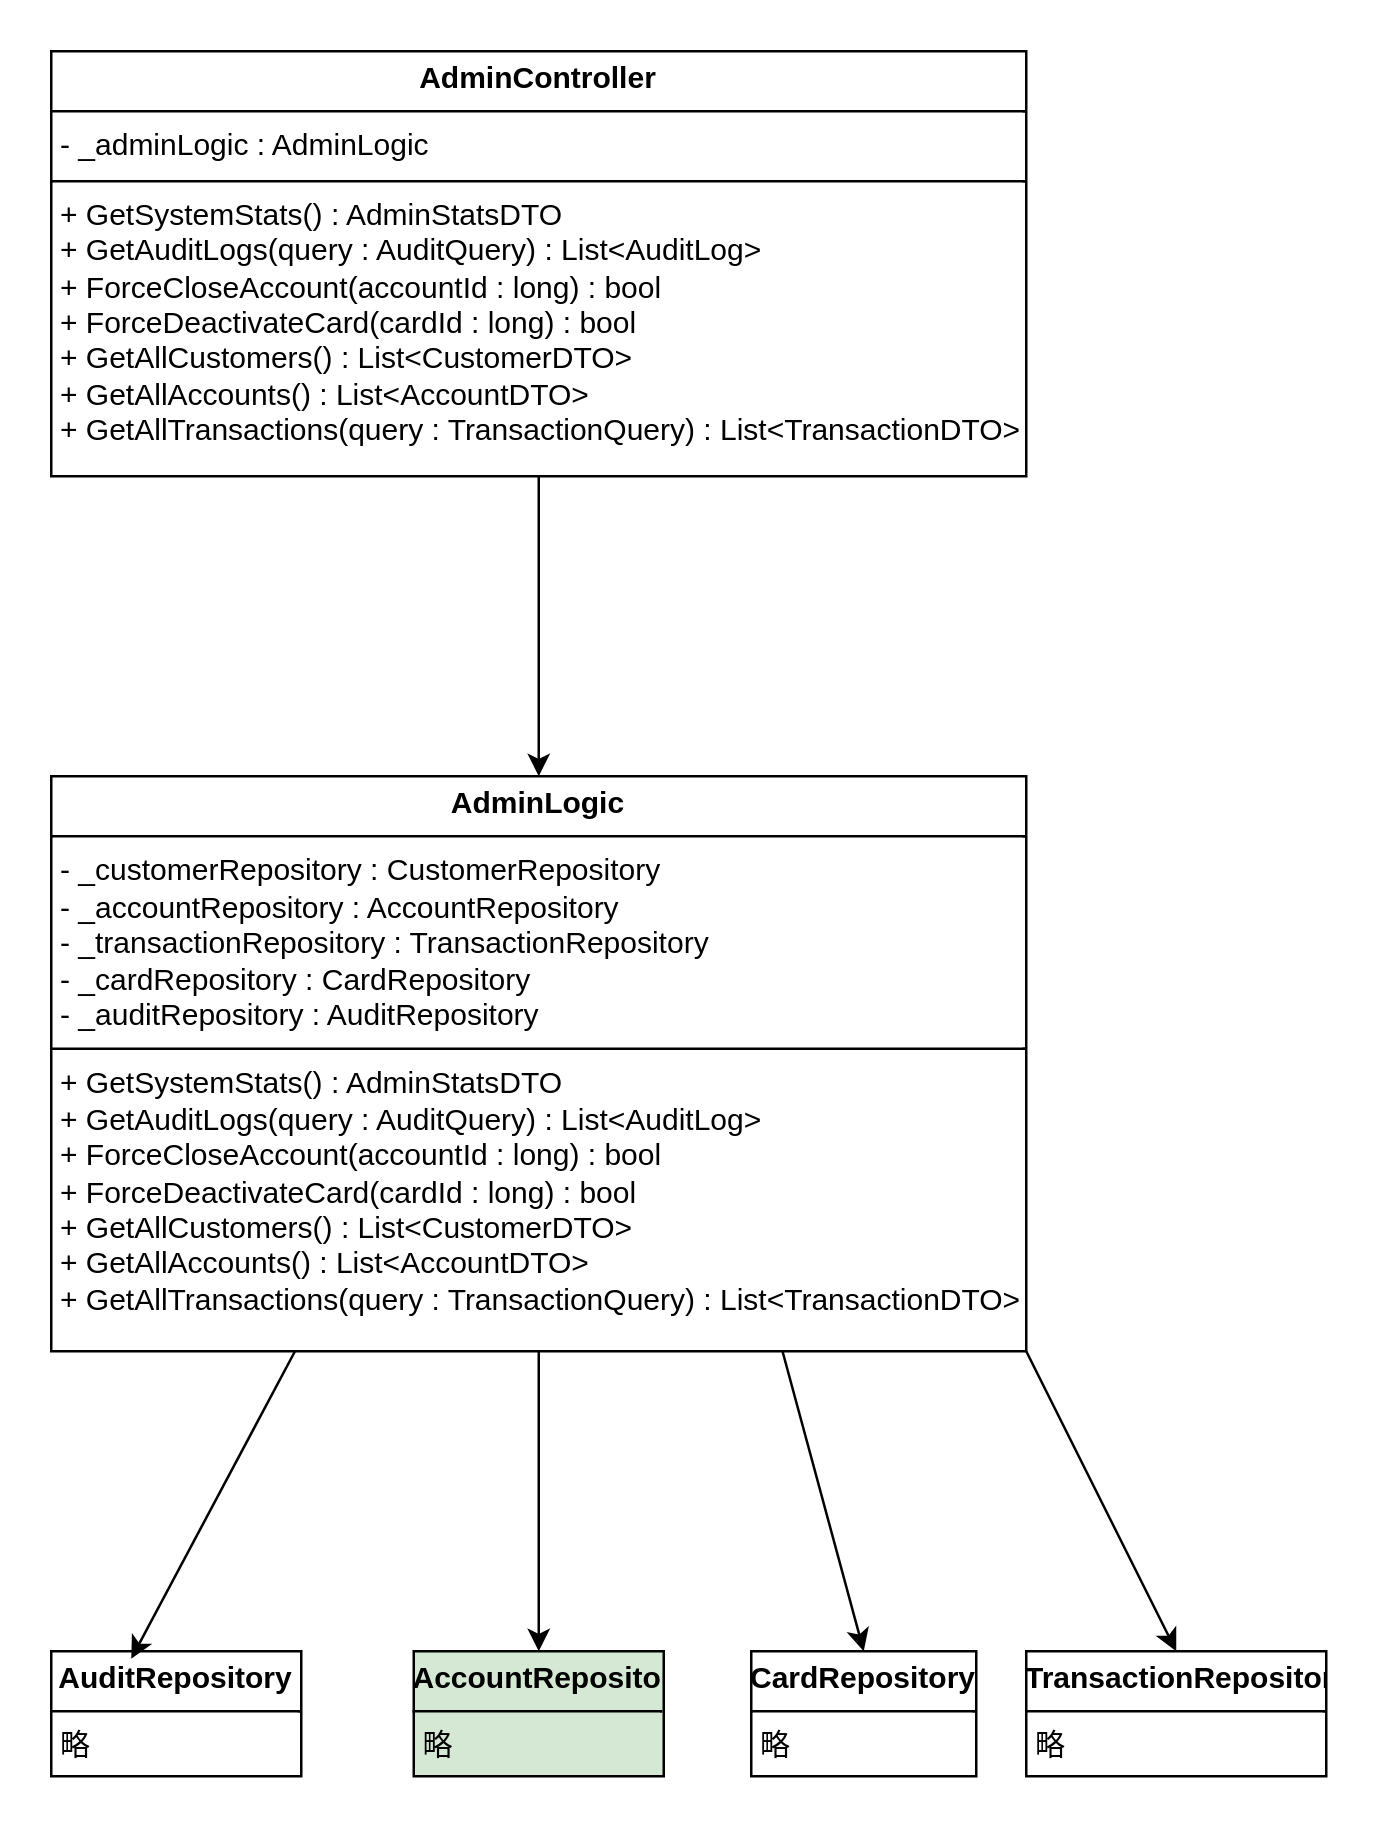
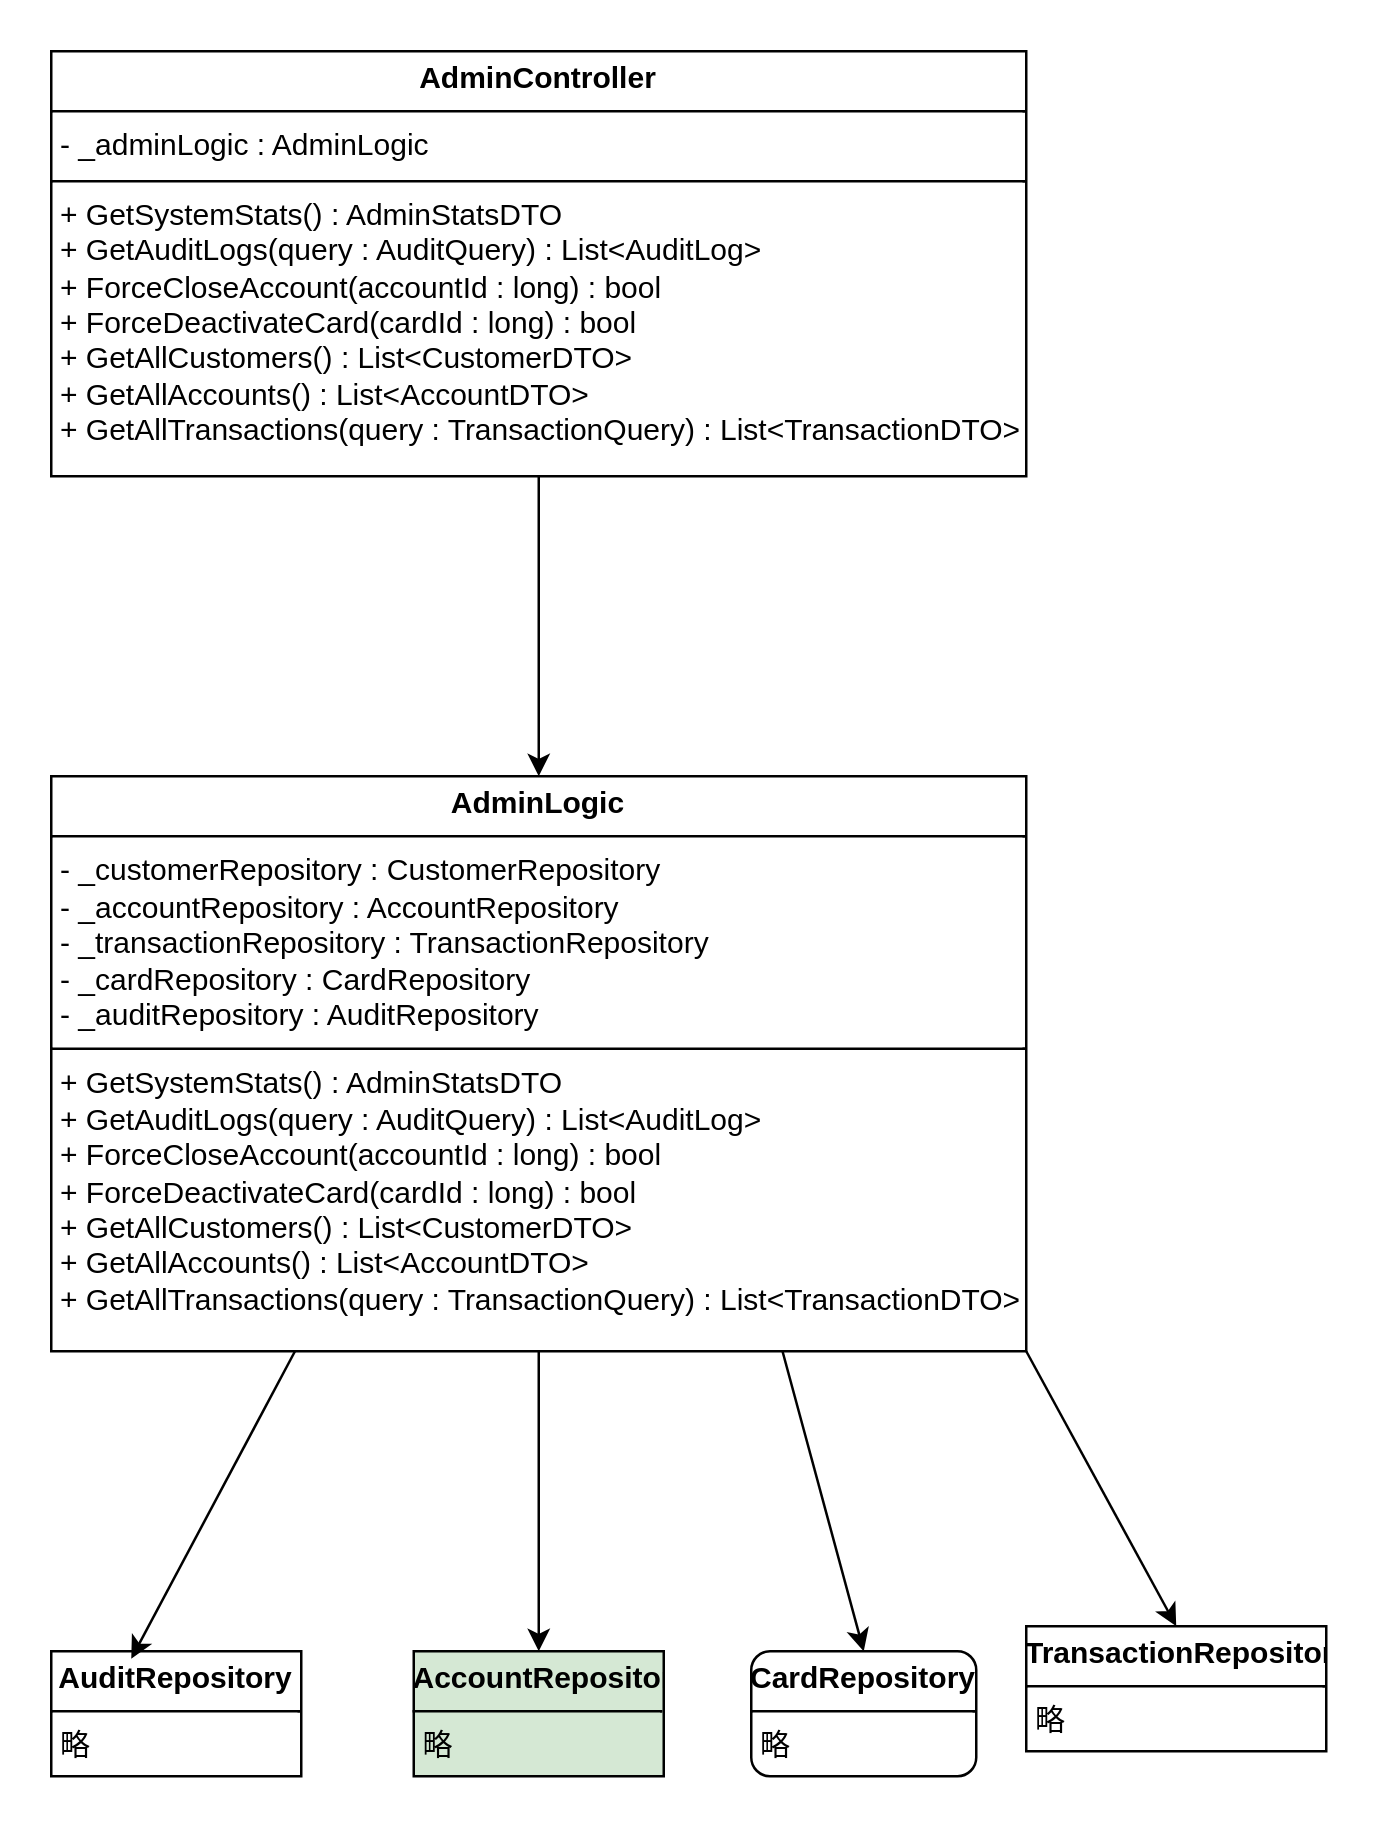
node "CardRepository 略": shape rectangle -> rounded rectangle
node "TransactionRepository 略": moved (1176, 1714) -> (1176, 1689)
